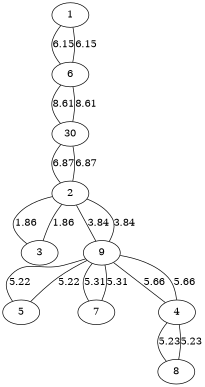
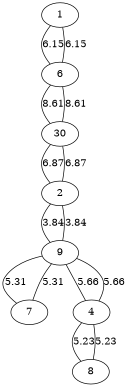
node "3": removed
node "5": removed
